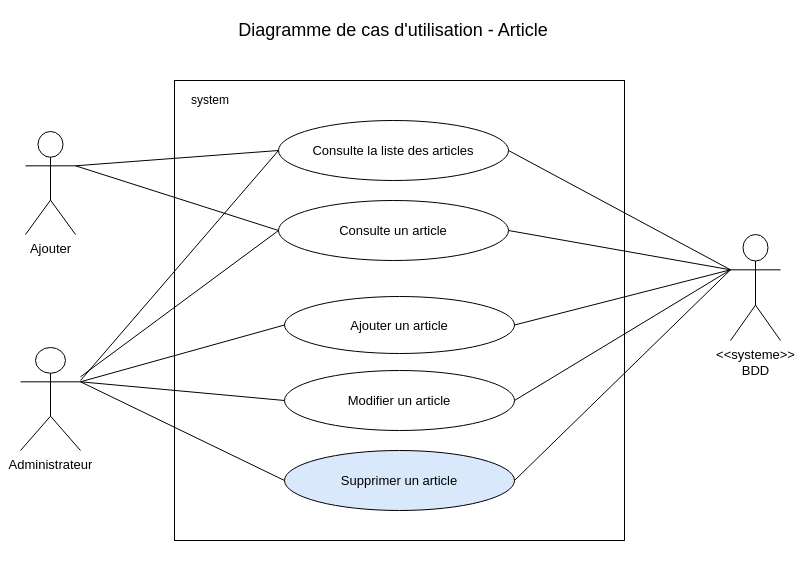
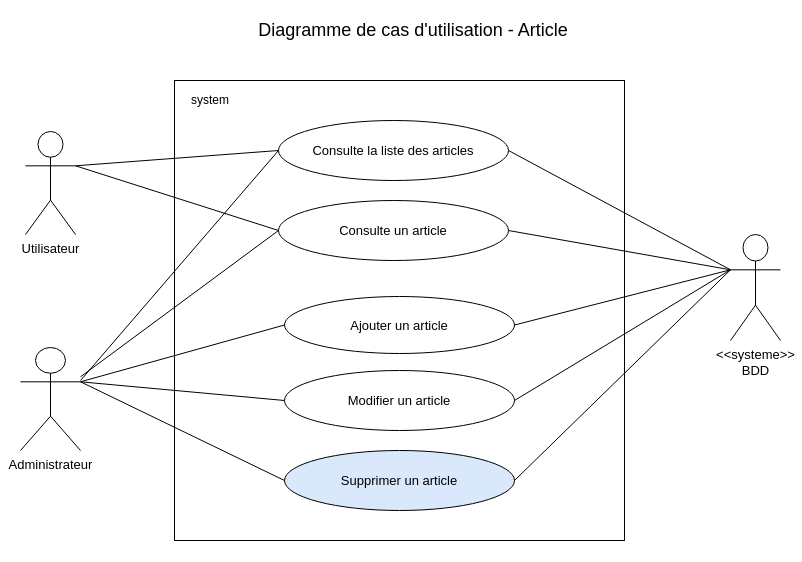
node "Diagramme de cas d'utilisation - Article": moved (394, 31) -> (414, 31)
node "Ajouter": label "Ajouter" -> "Utilisateur"
